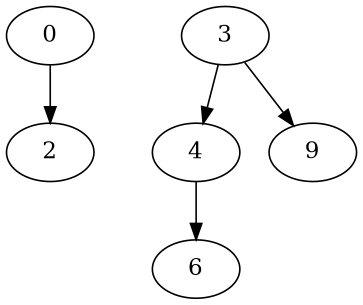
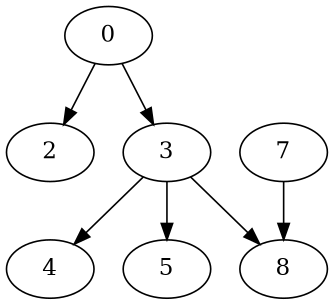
edge "0" -> "3": added
node "7": added
node "9": label "9" -> "8"
node "5": added
node "6": removed
